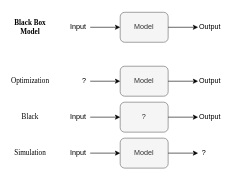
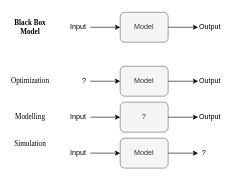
node "Black": label "Black" -> "Modelling"
node "Simulation": moved (30, 153) -> (30, 144)
